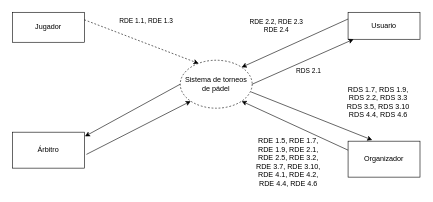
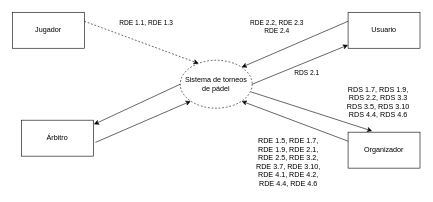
node "Usuario": size 72x27 -> 72x36
node "Jugador": size 72x30 -> 72x36
node "Árbitro": moved (48, 150) -> (57, 138)
node "Organizador": moved (384, 159) -> (384, 150)
